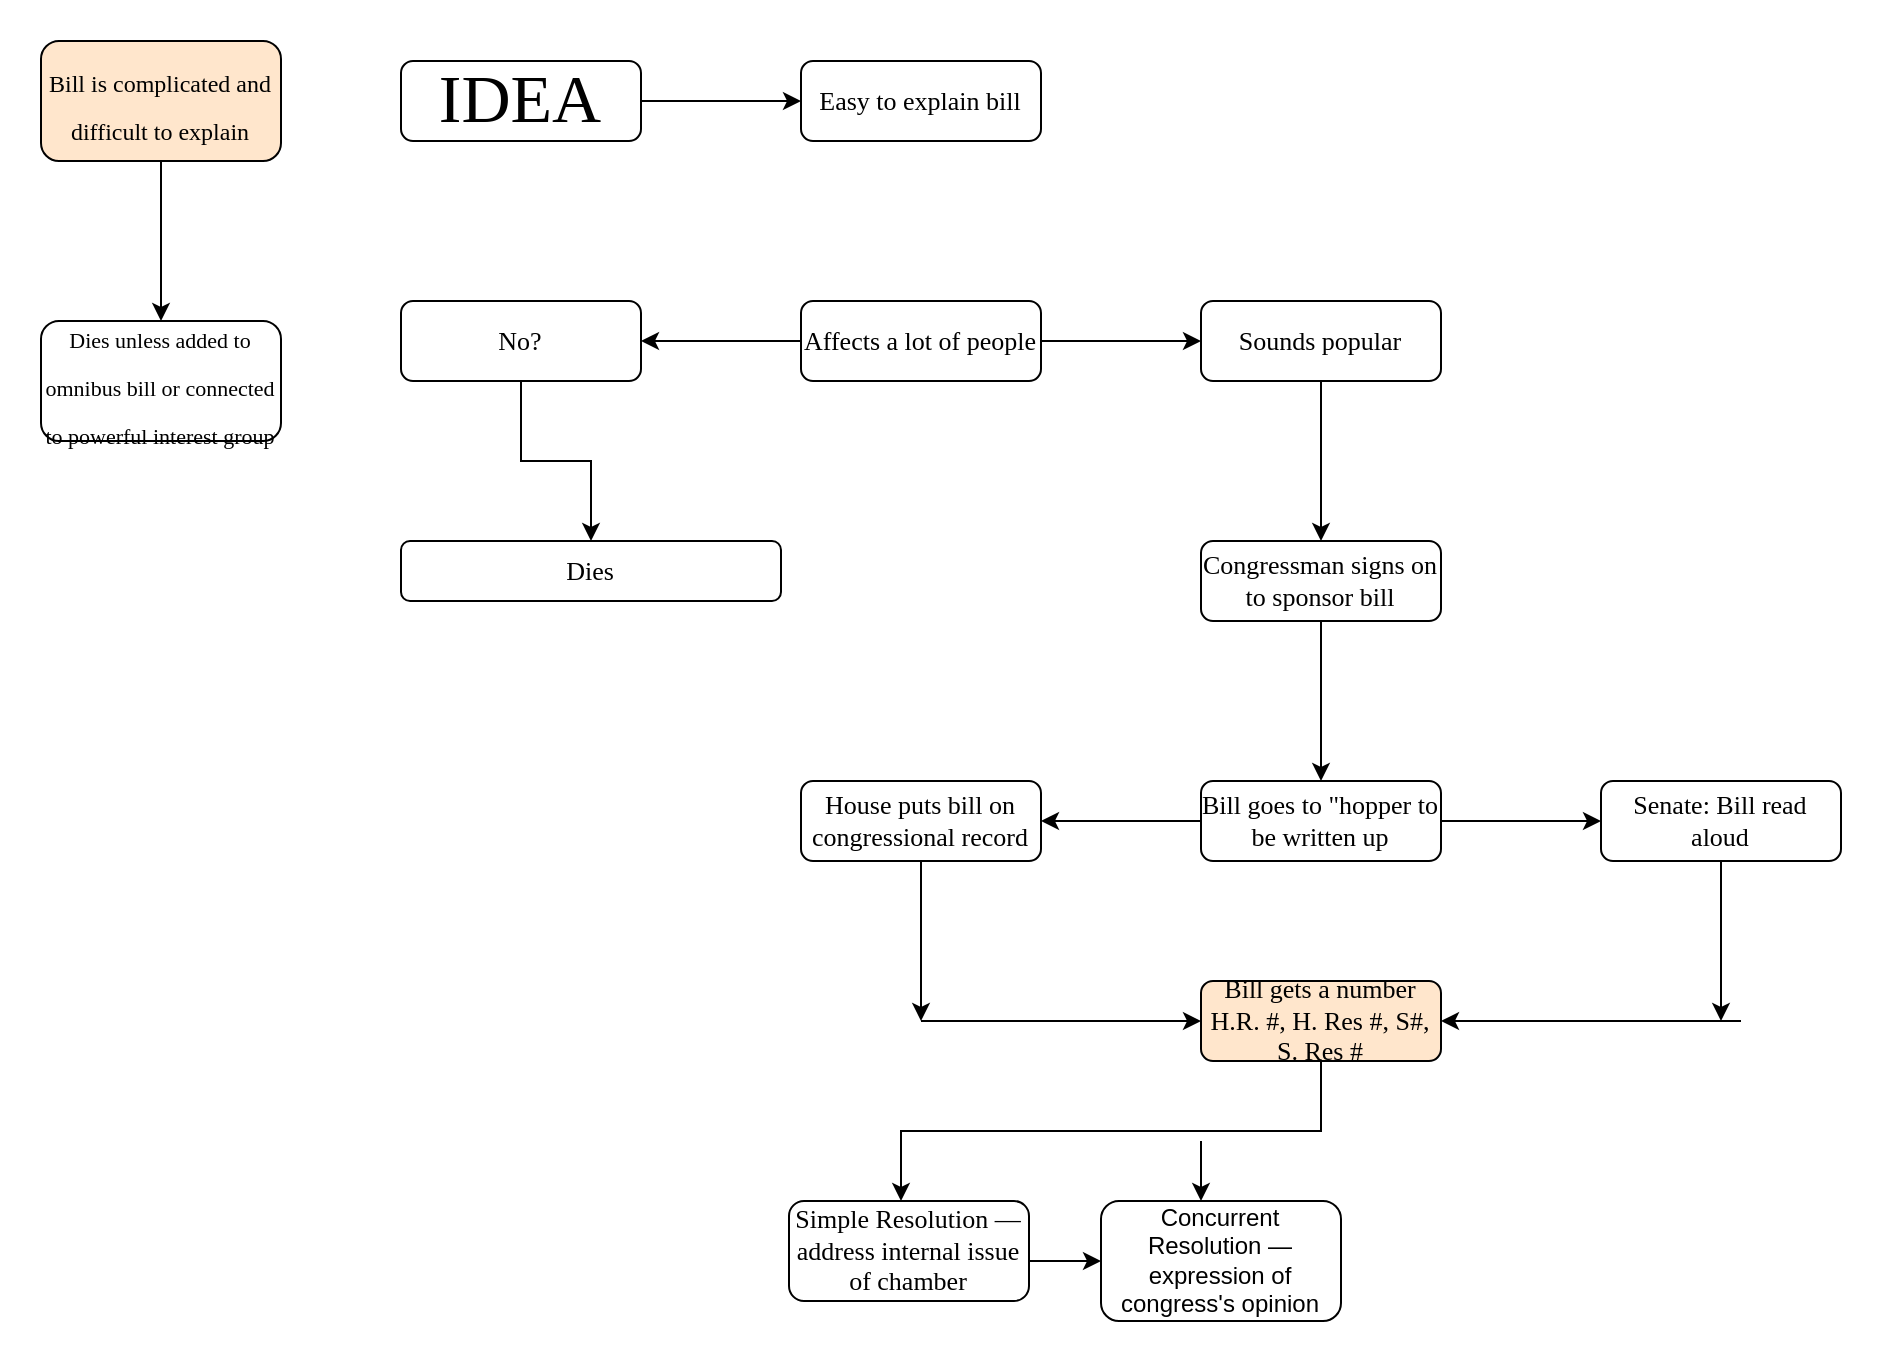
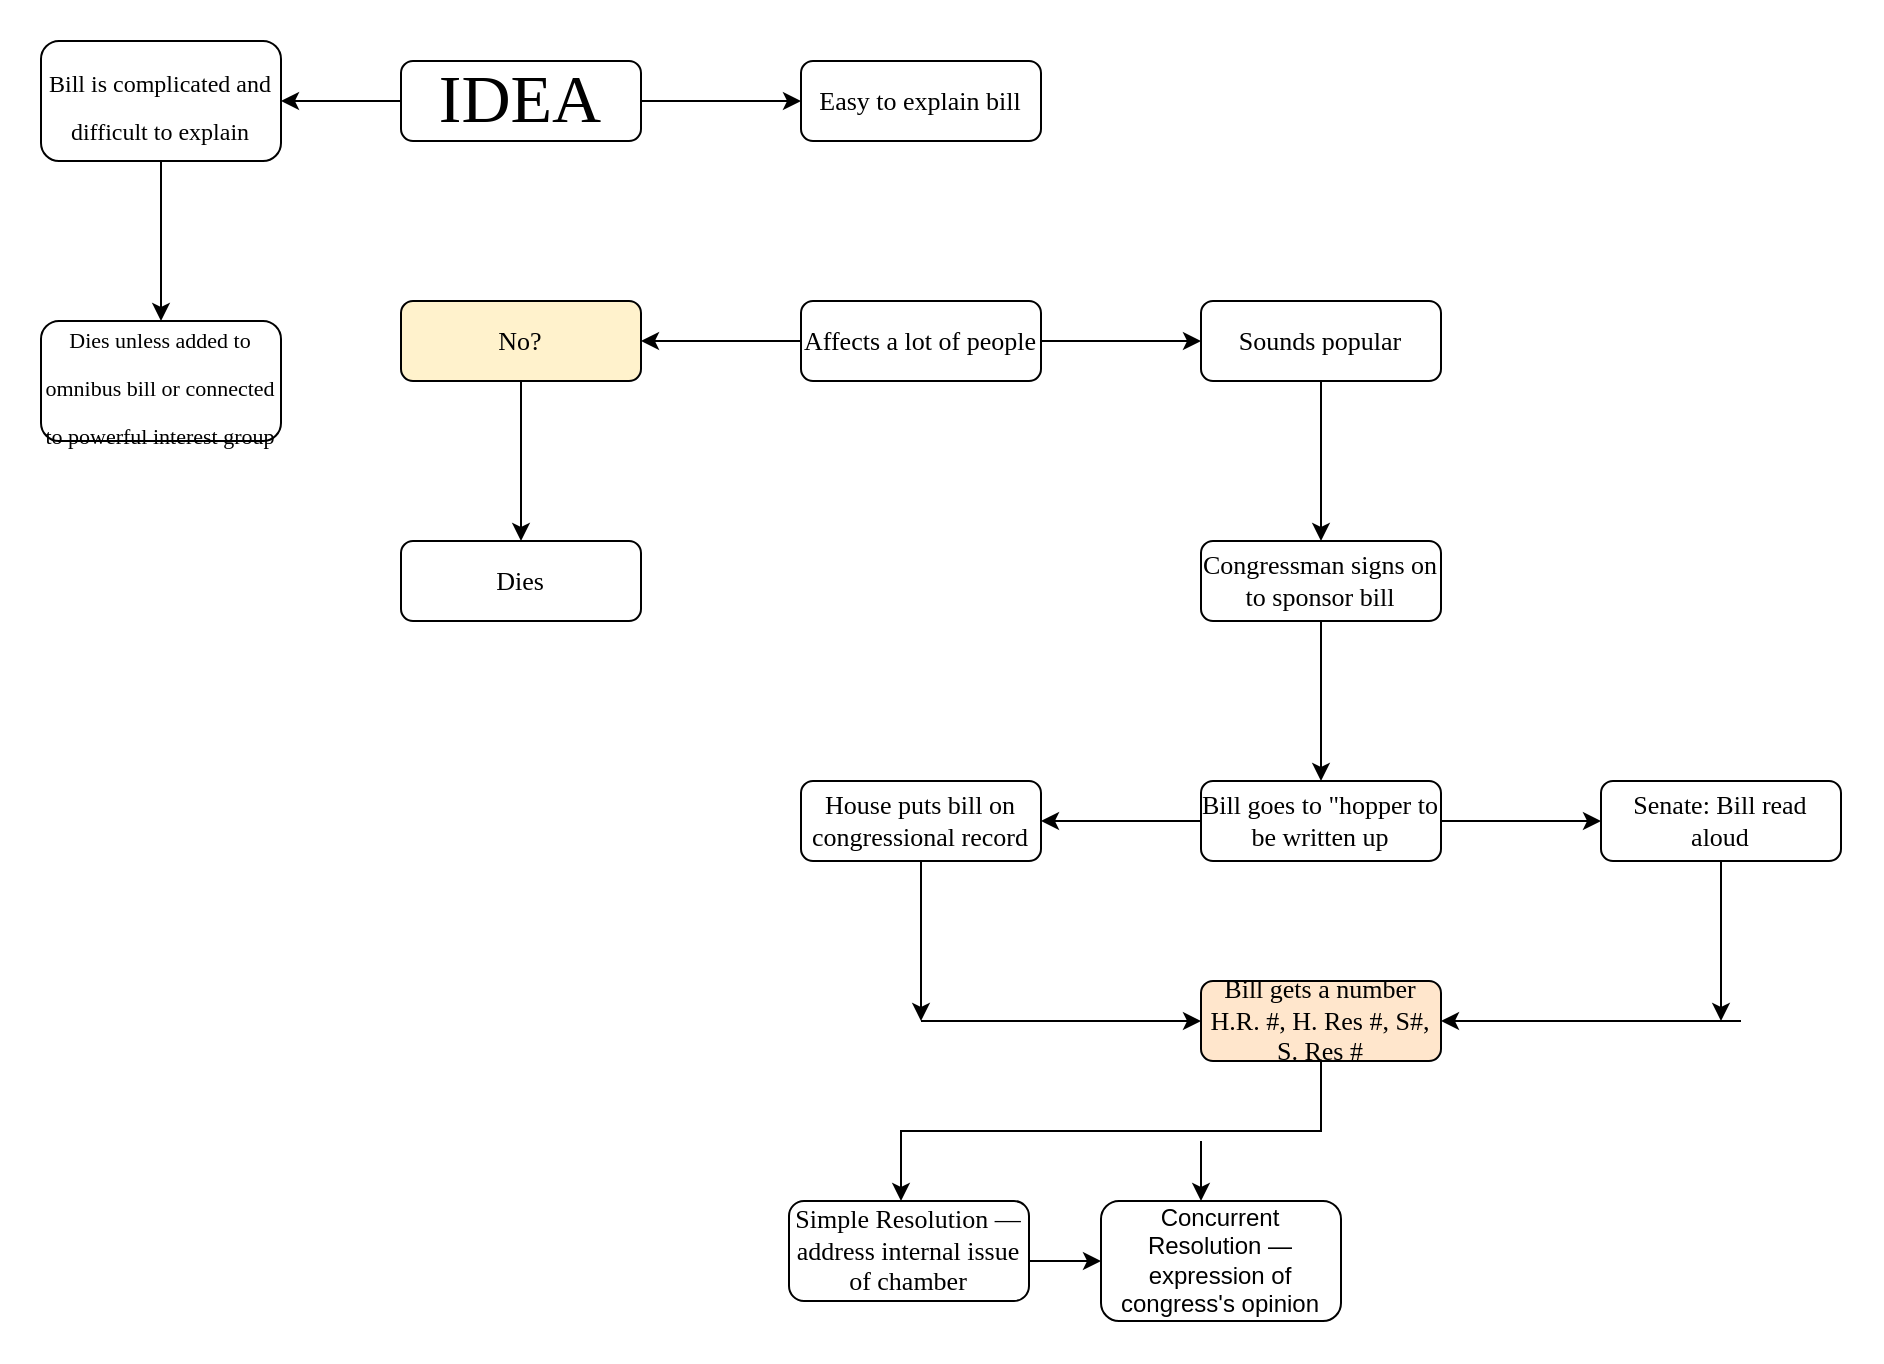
node "Bill is complicated and difficult to explain": fillcolor #ffe6cc -> #ffffff
edge "IDEA" -> "Bill is complicated and difficult to explain": added
node "No?": fillcolor #ffffff -> #fff2cc
node "Dies": size 380x60 -> 240x80
